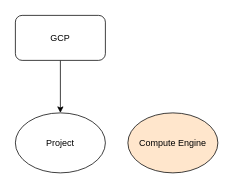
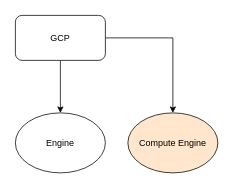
edge "GCP" -> "Compute Engine": added
node "Project": label "Project" -> "Engine"
